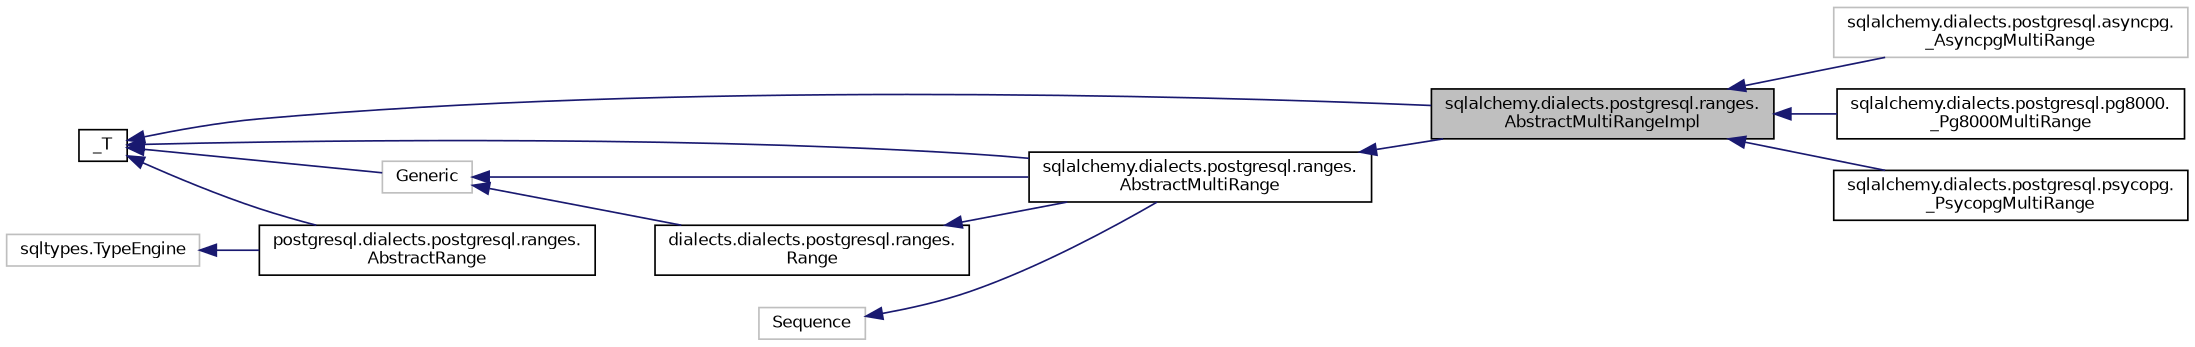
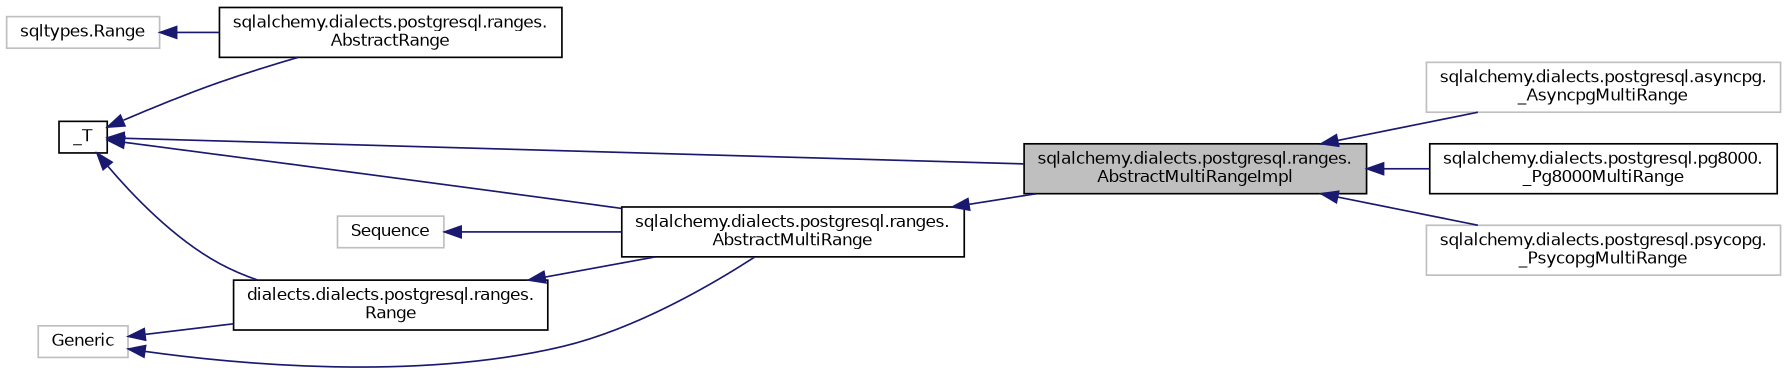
edge "Generic" -> "_T": now "dialects.dialects.postgresql.ranges. Range" -> "_T"
node "sqlalchemy.dialects.postgresql.psycopg. _PsycopgMultiRange": color black -> grey75
node "sqltypes.TypeEngine": label "sqltypes.TypeEngine" -> "sqltypes.Range"
node "postgresql.dialects.postgresql.ranges. AbstractRange": label "postgresql.dialects.postgresql.ranges. AbstractRange" -> "sqlalchemy.dialects.postgresql.ranges. AbstractRange"
